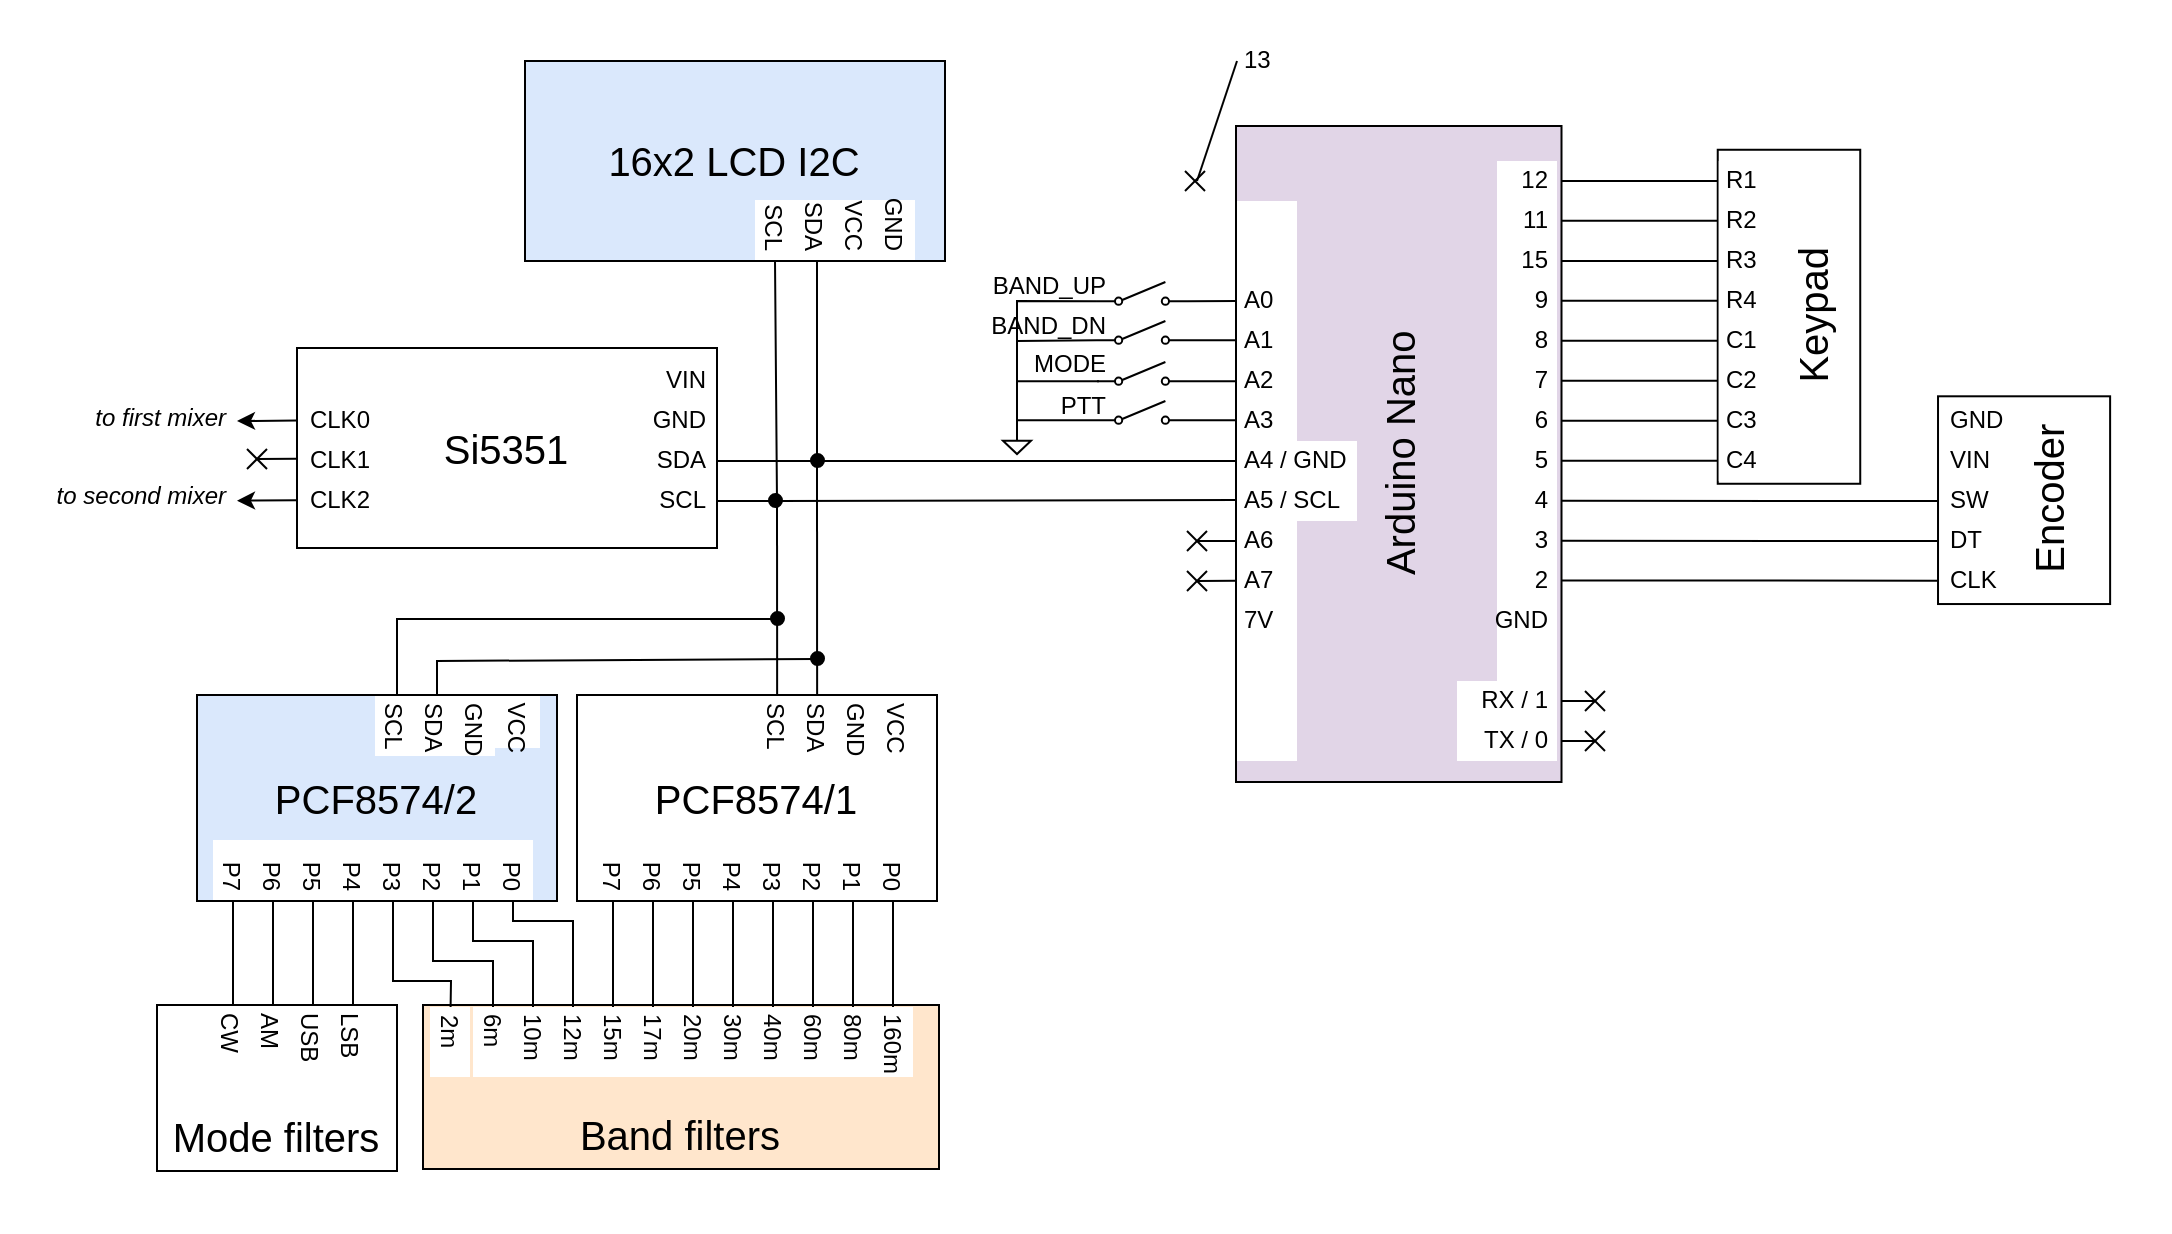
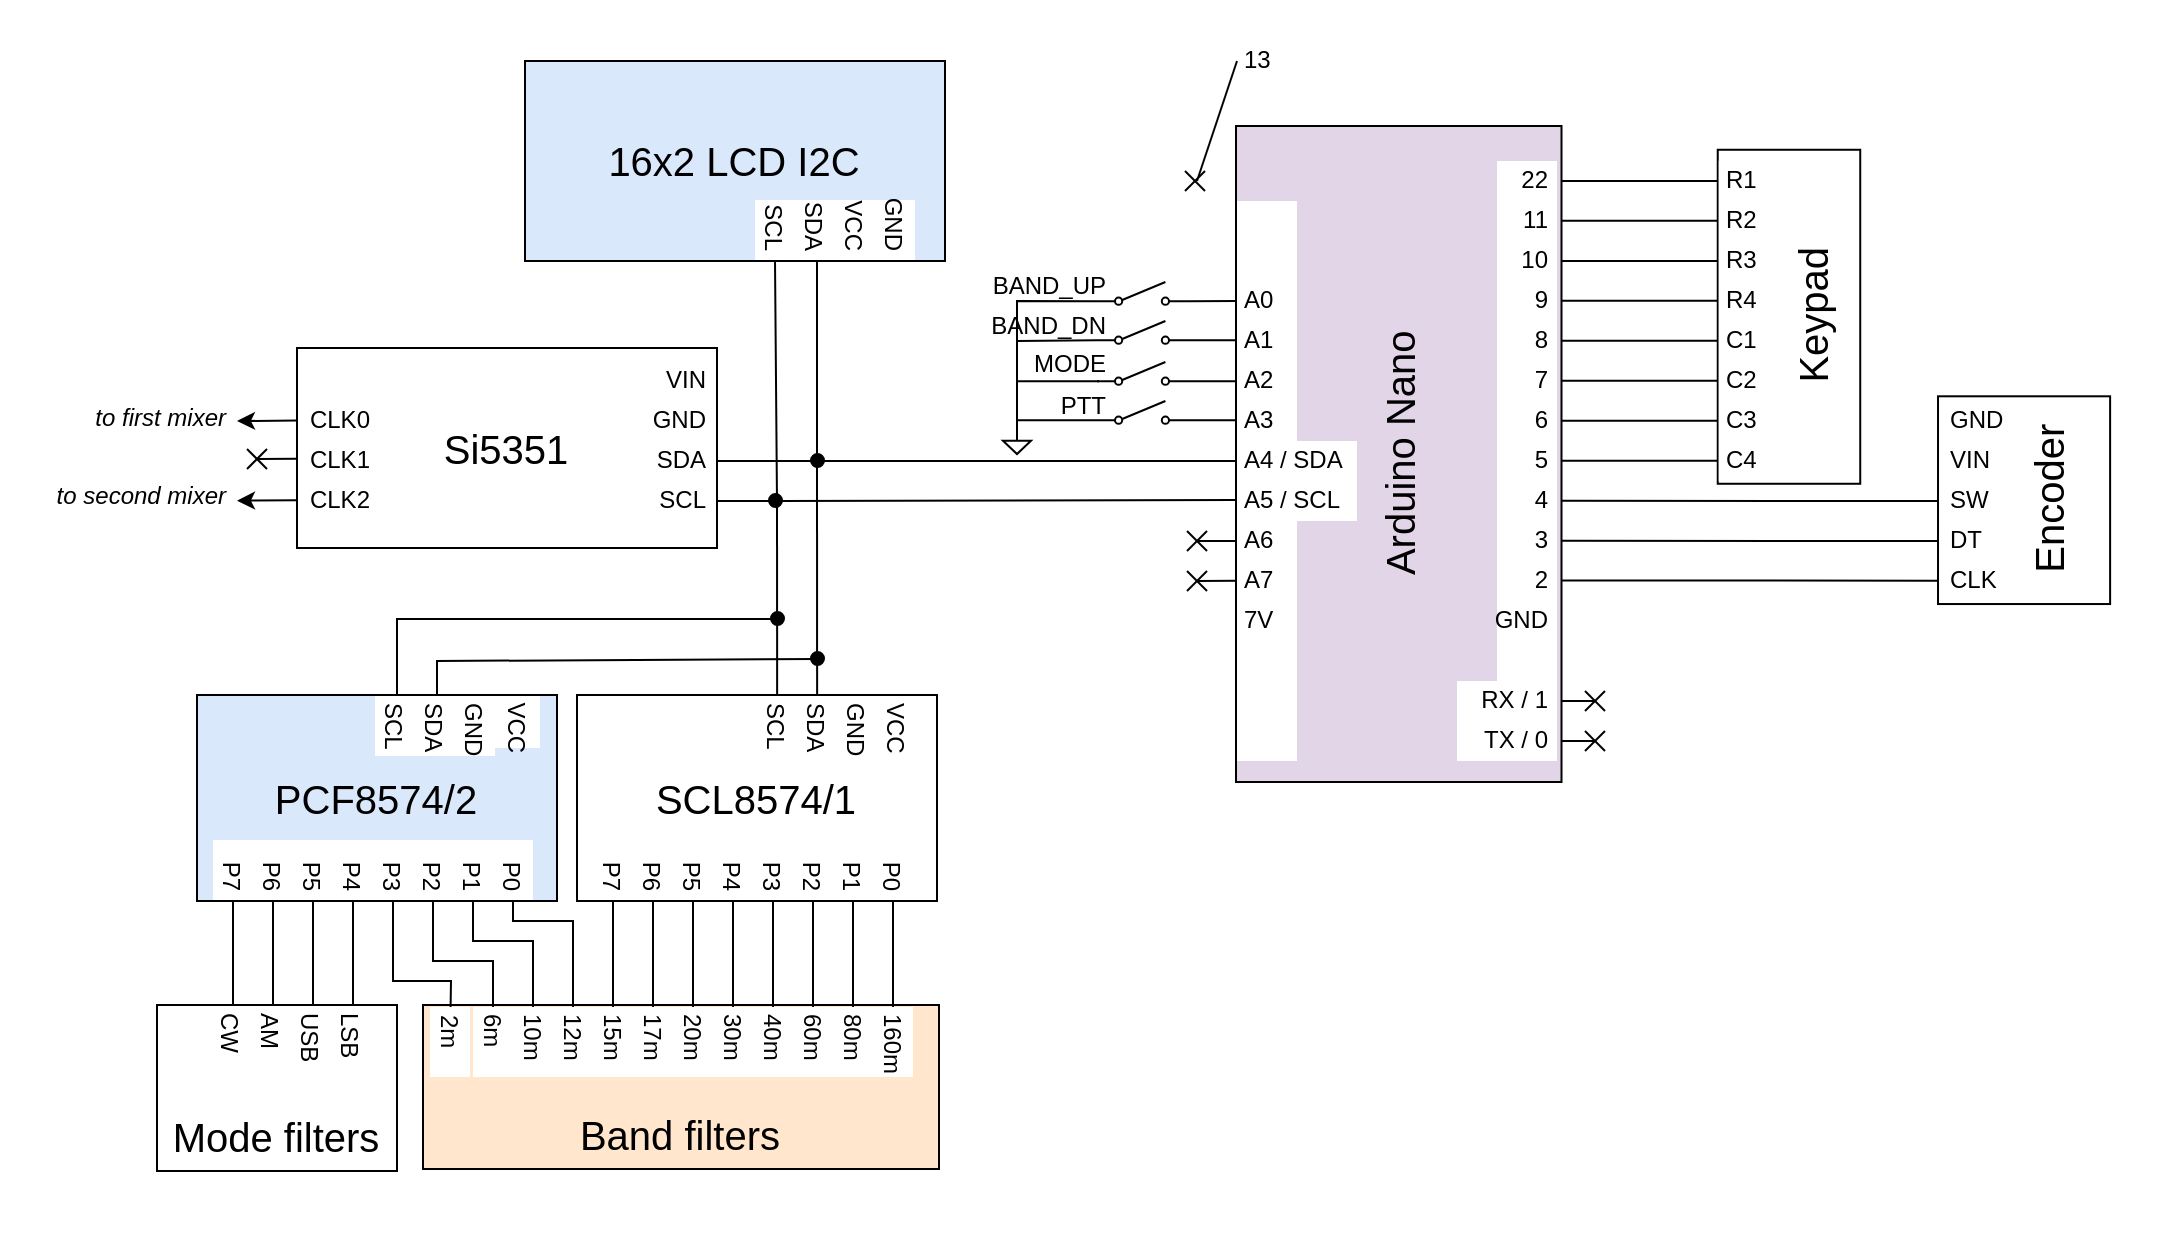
node "12": label "12" -> "22"
node "15": label "15" -> "10"
node "A4 / GND": label "A4 / GND" -> "A4 / SDA"
node "PCF8574/1": label "PCF8574/1" -> "SCL8574/1"
